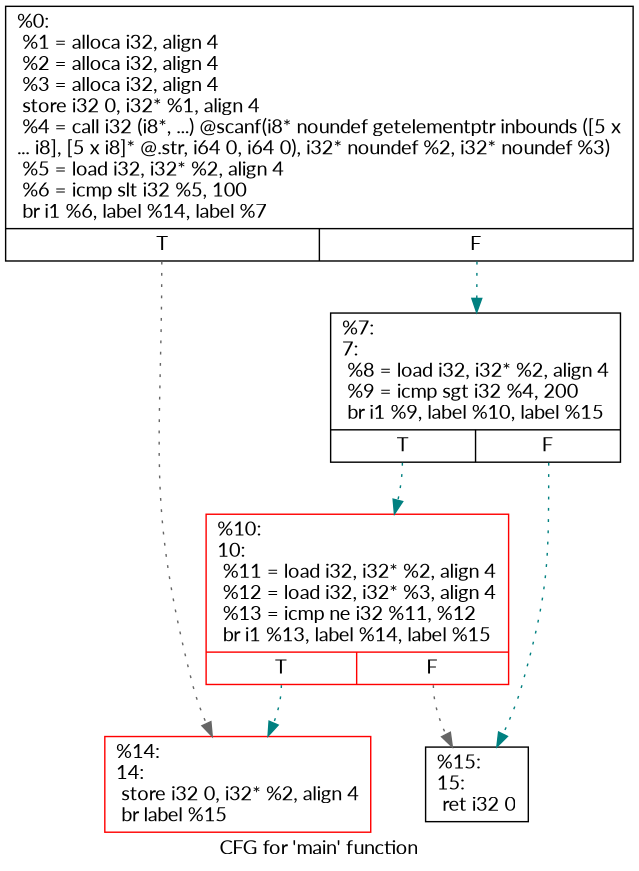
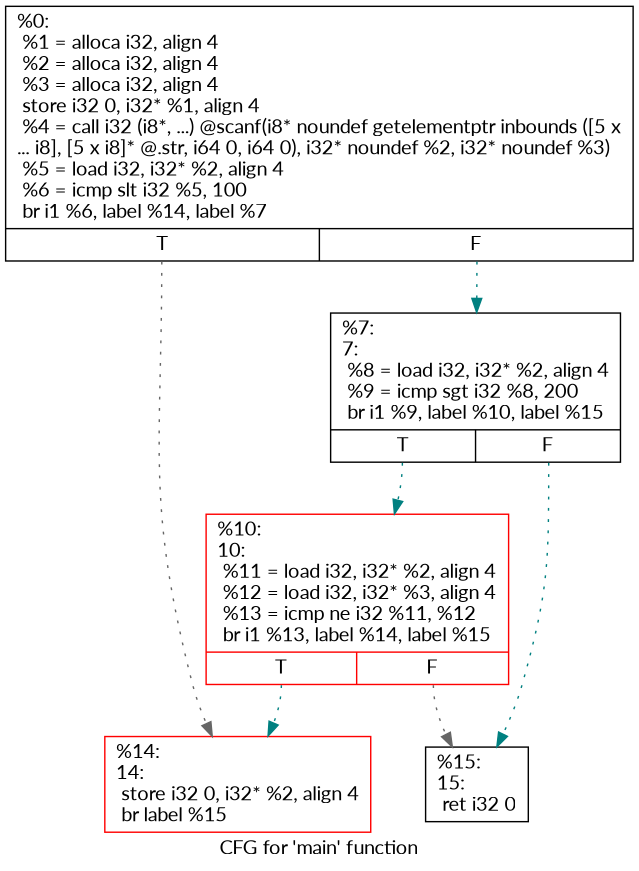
node "%7:": text "%9 = icmp sgt i32 %4, 200" -> "%9 = icmp sgt i32 %8, 200"
